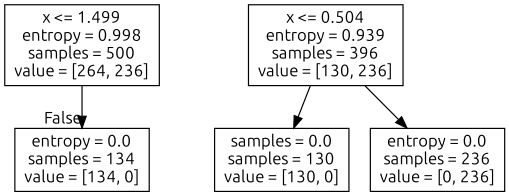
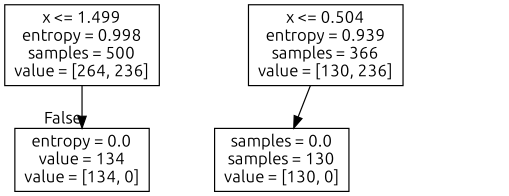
node "x <= 0.504 entropy = 0.939 samples = 396 value = [130, 236]": label "x <= 0.504 entropy = 0.939 samples = 396 value = [130, 236]" -> "x <= 0.504 entropy = 0.939 samples = 366 value = [130, 236]"
node "entropy = 0.0 samples = 134 value = [134, 0]": label "entropy = 0.0 samples = 134 value = [134, 0]" -> "entropy = 0.0 value = 134 value = [134, 0]"
node "entropy = 0.0 samples = 236 value = [0, 236]": removed
